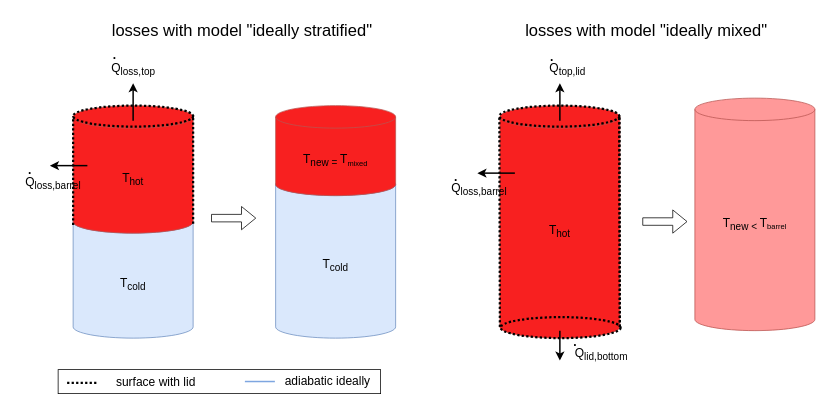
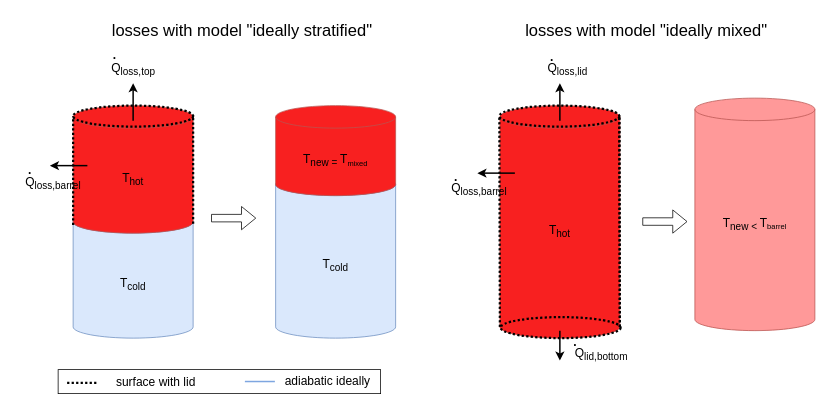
node "Qtop,lid": label "Qtop,lid" -> "Qloss,lid"
